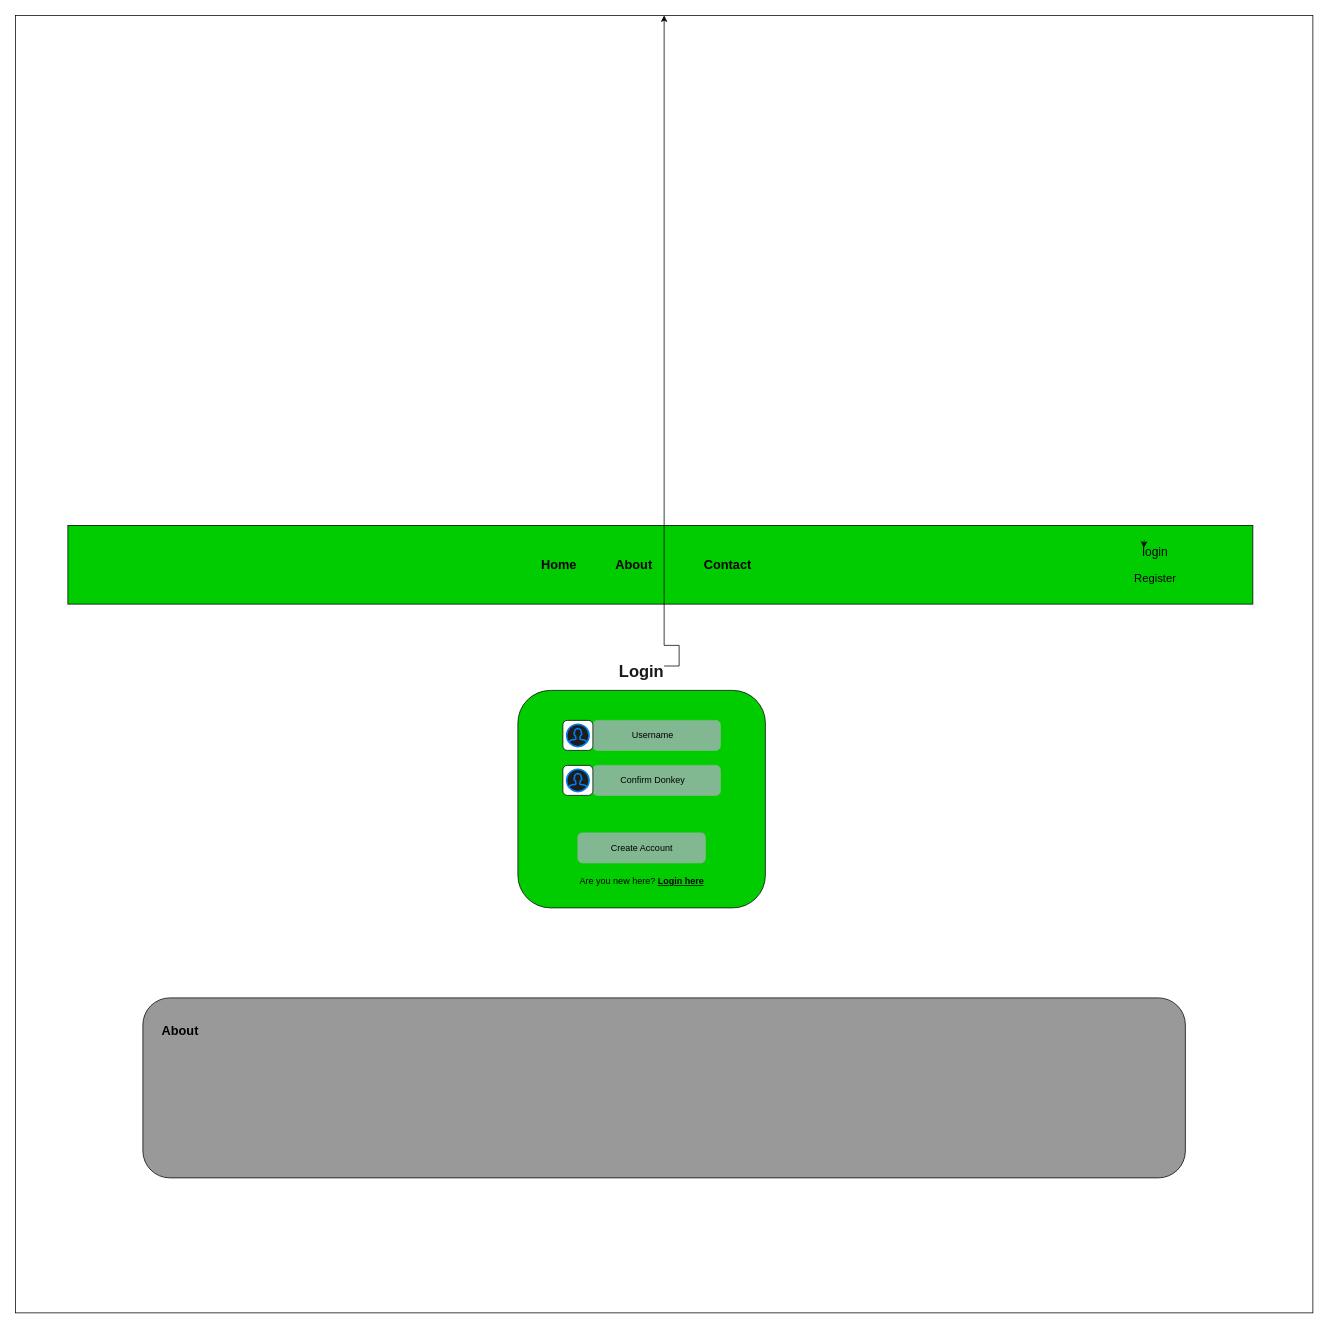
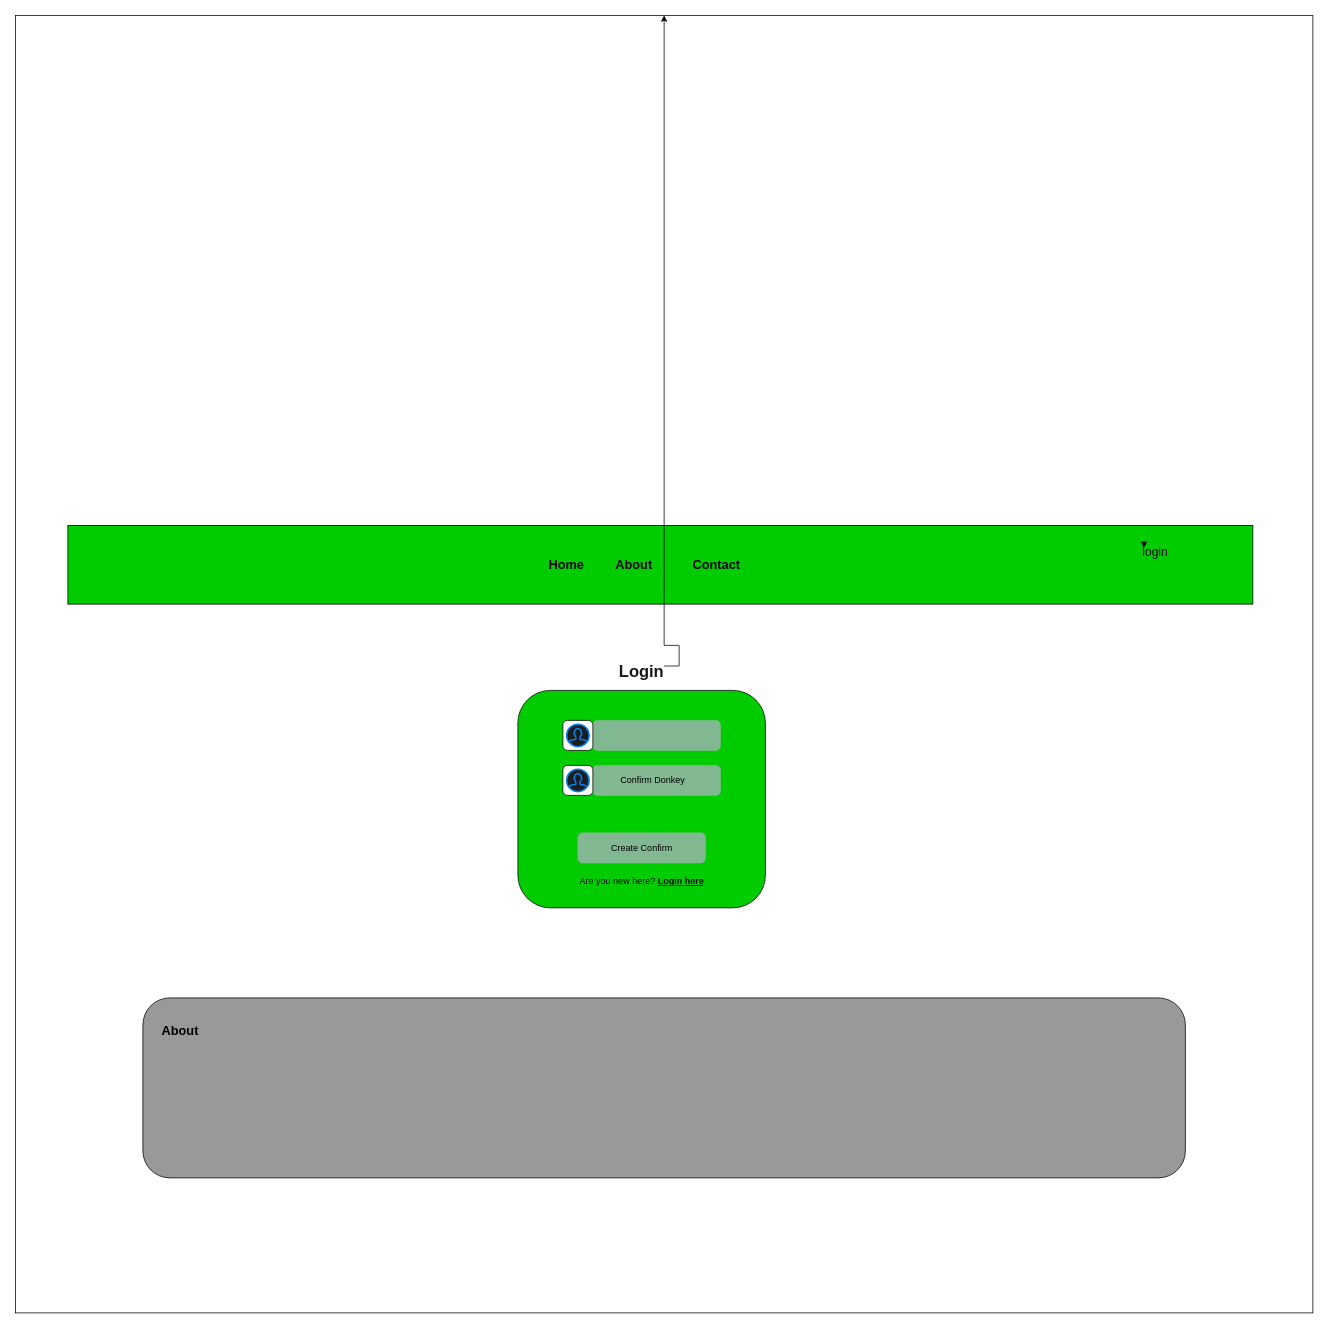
node "Home": moved (559, 565) -> (567, 565)
node "Contact": moved (728, 565) -> (717, 565)
node "Register": removed
node "Username": removed
node "Create Account": label "Create Account" -> "Create Confirm"
